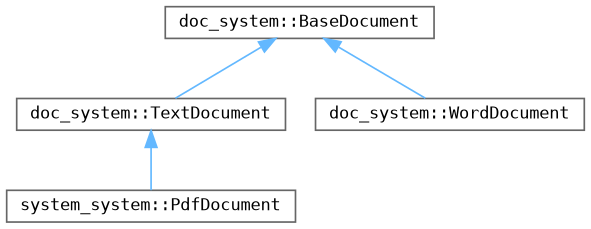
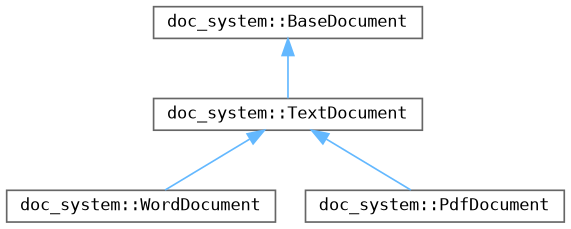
edge "doc_system::WordDocument" -> "doc_system::BaseDocument": now "doc_system::WordDocument" -> "doc_system::TextDocument"
node "system_system::PdfDocument": label "system_system::PdfDocument" -> "doc_system::PdfDocument"
